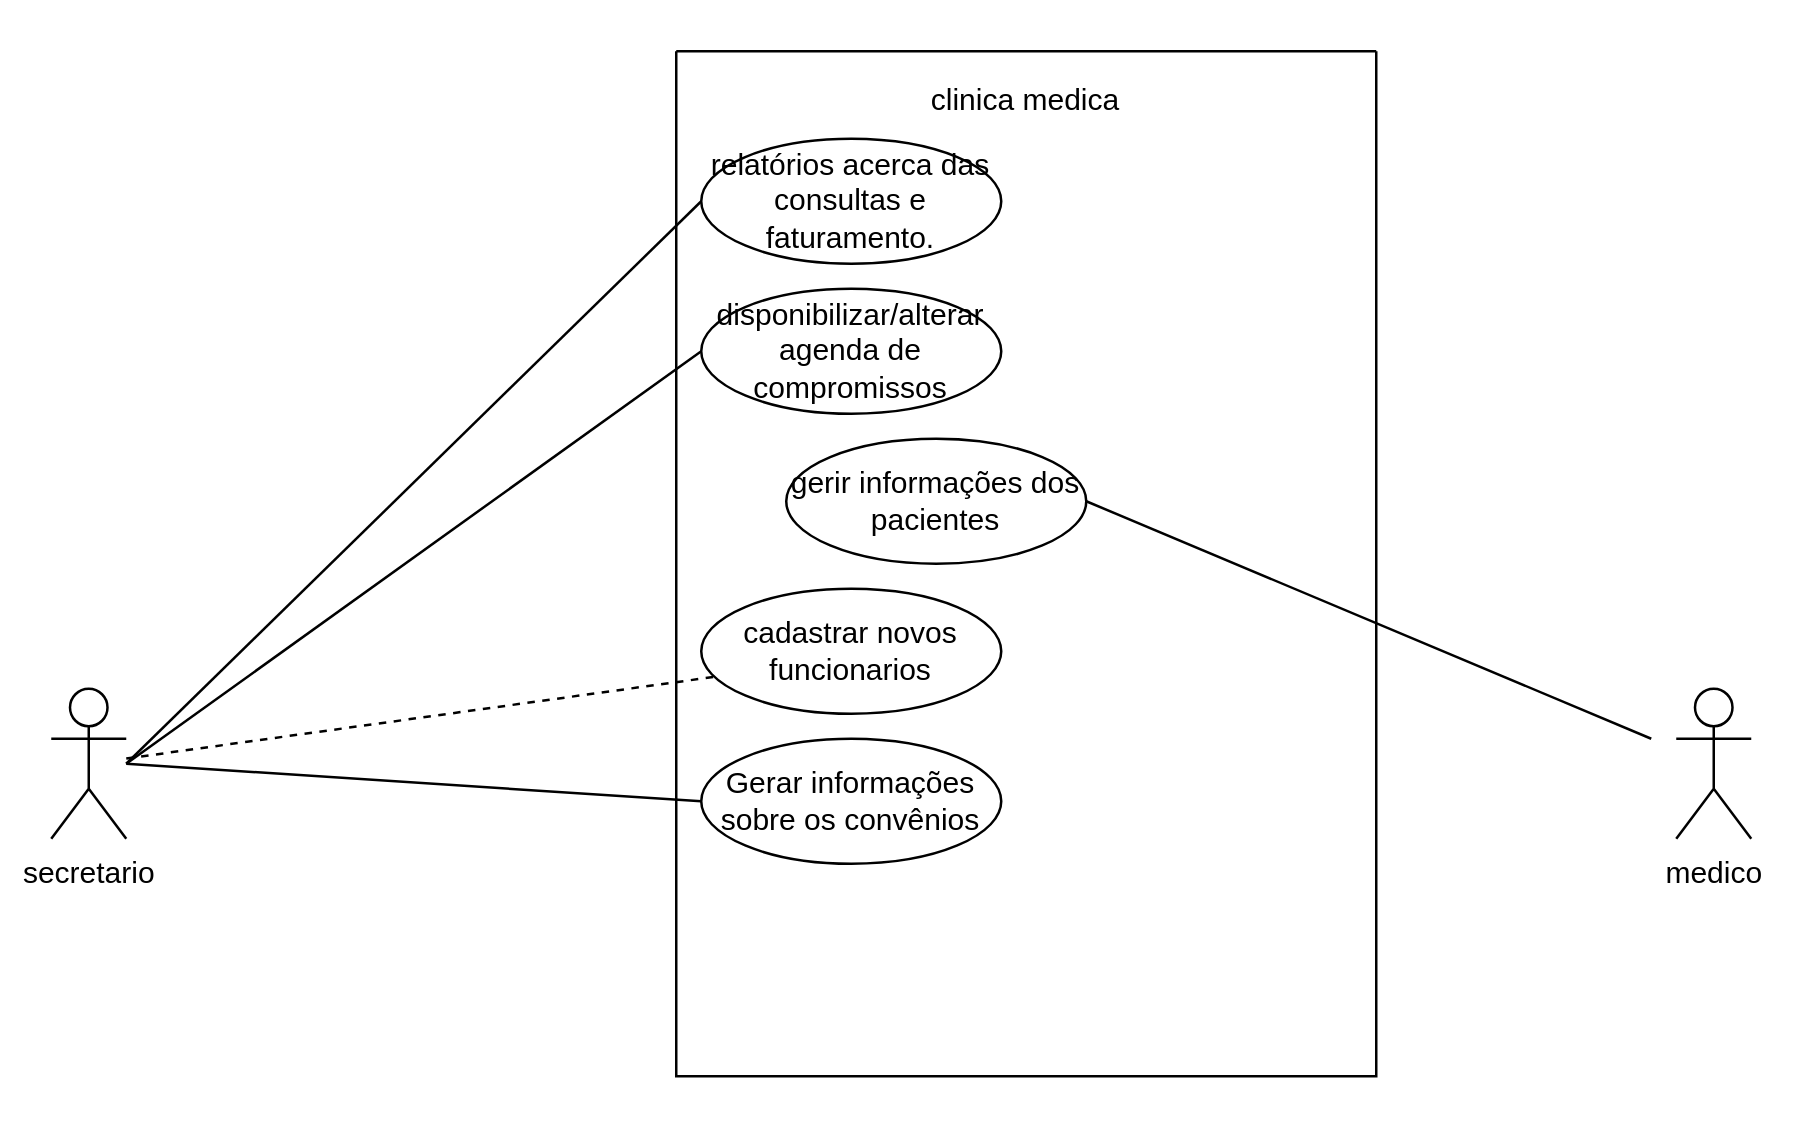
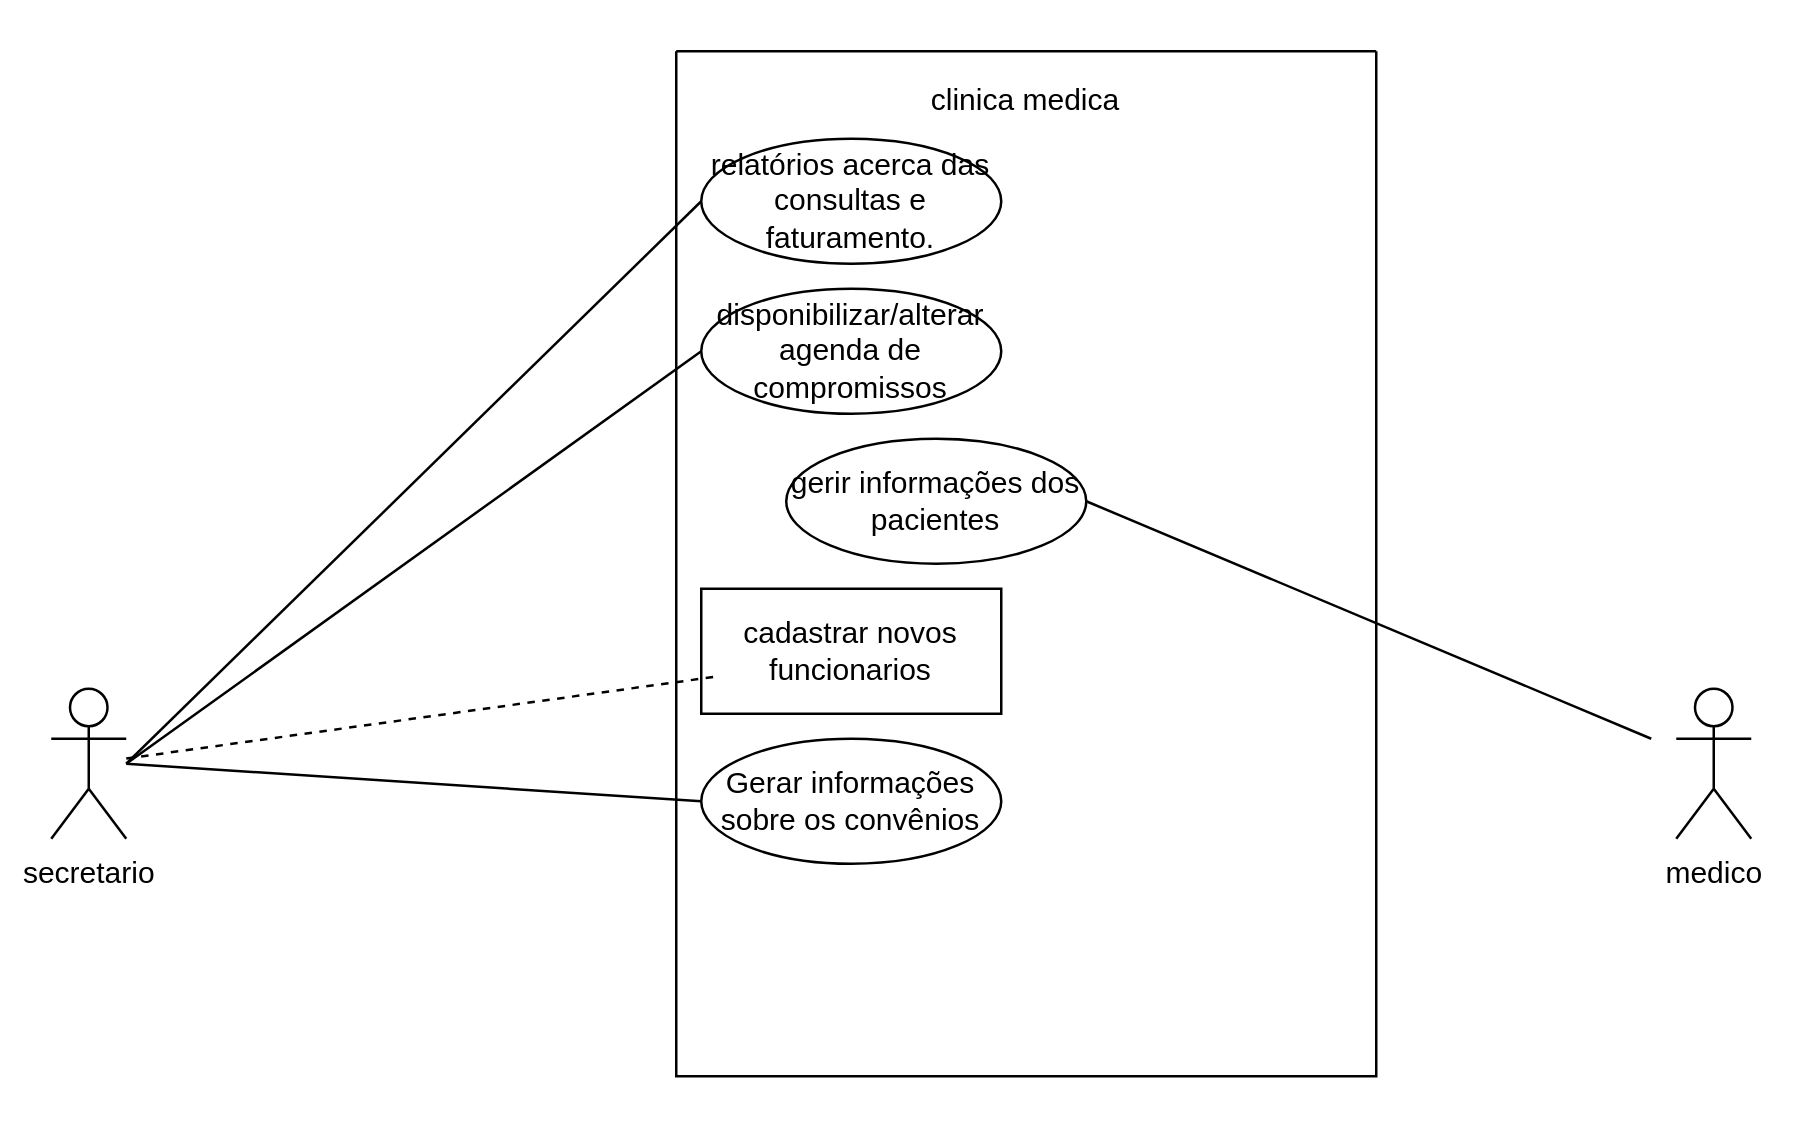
node "cadastrar novos funcionarios": shape ellipse -> rectangle
